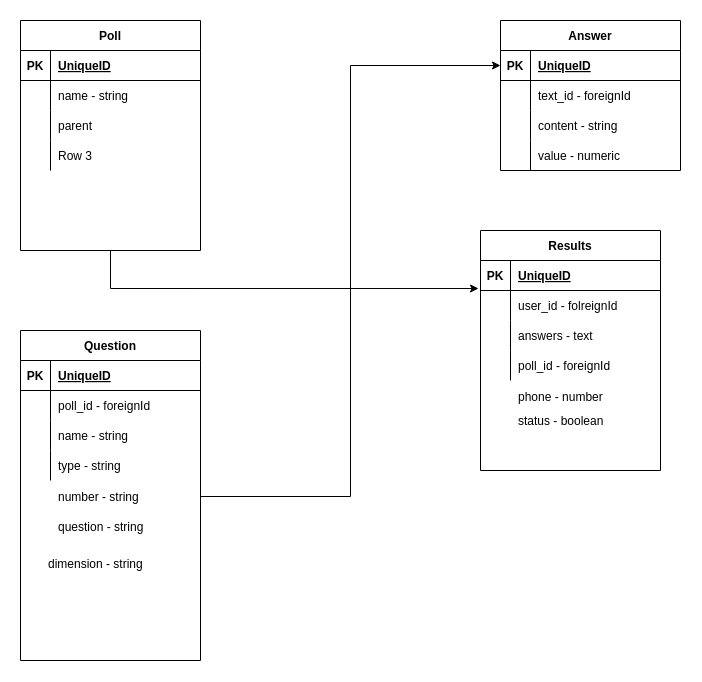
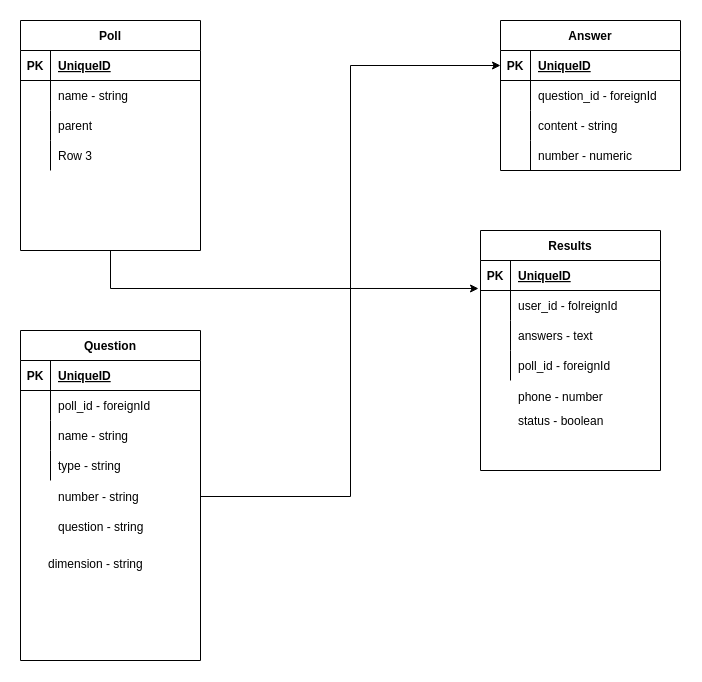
node "text_id - foreignId": label "text_id - foreignId" -> "question_id - foreignId"
node "value - numeric": label "value - numeric" -> "number - numeric"
